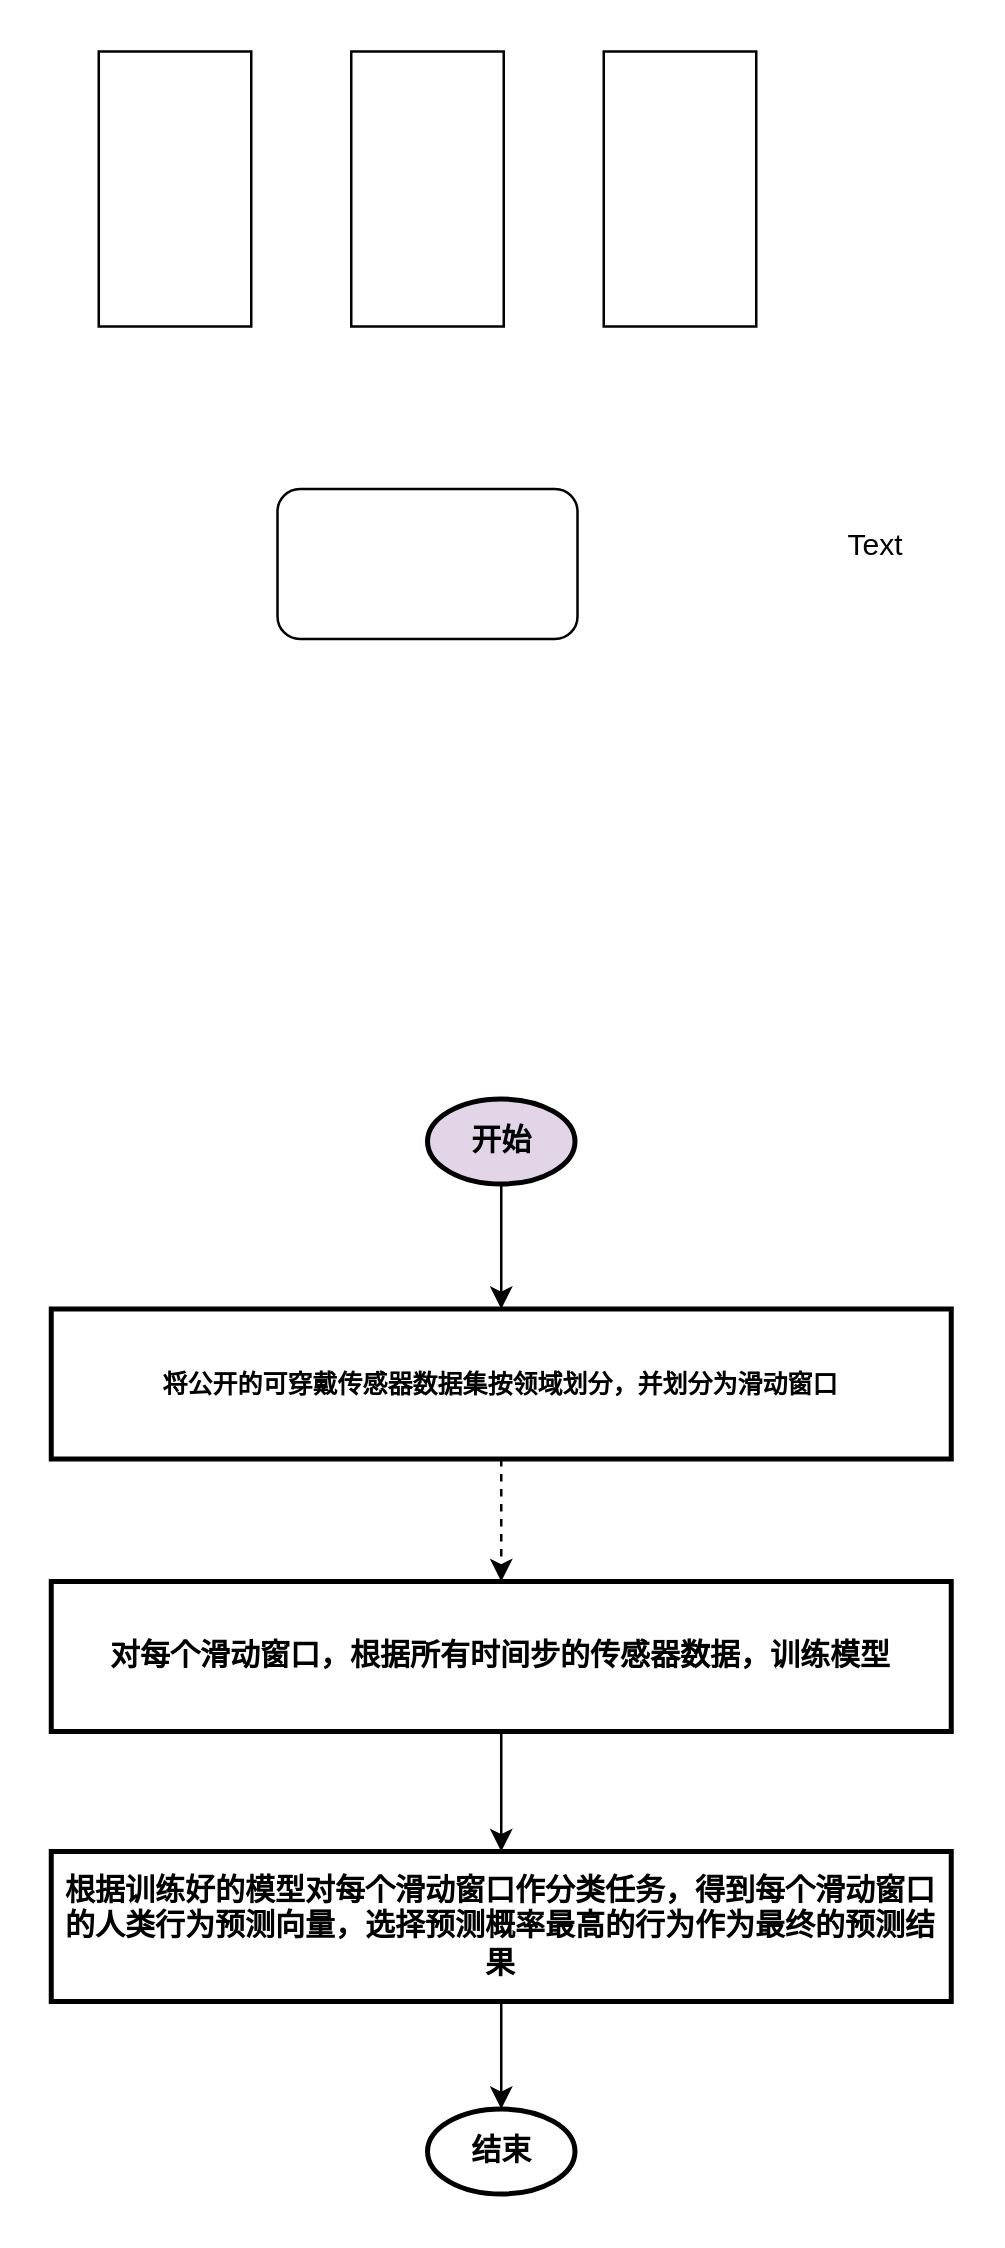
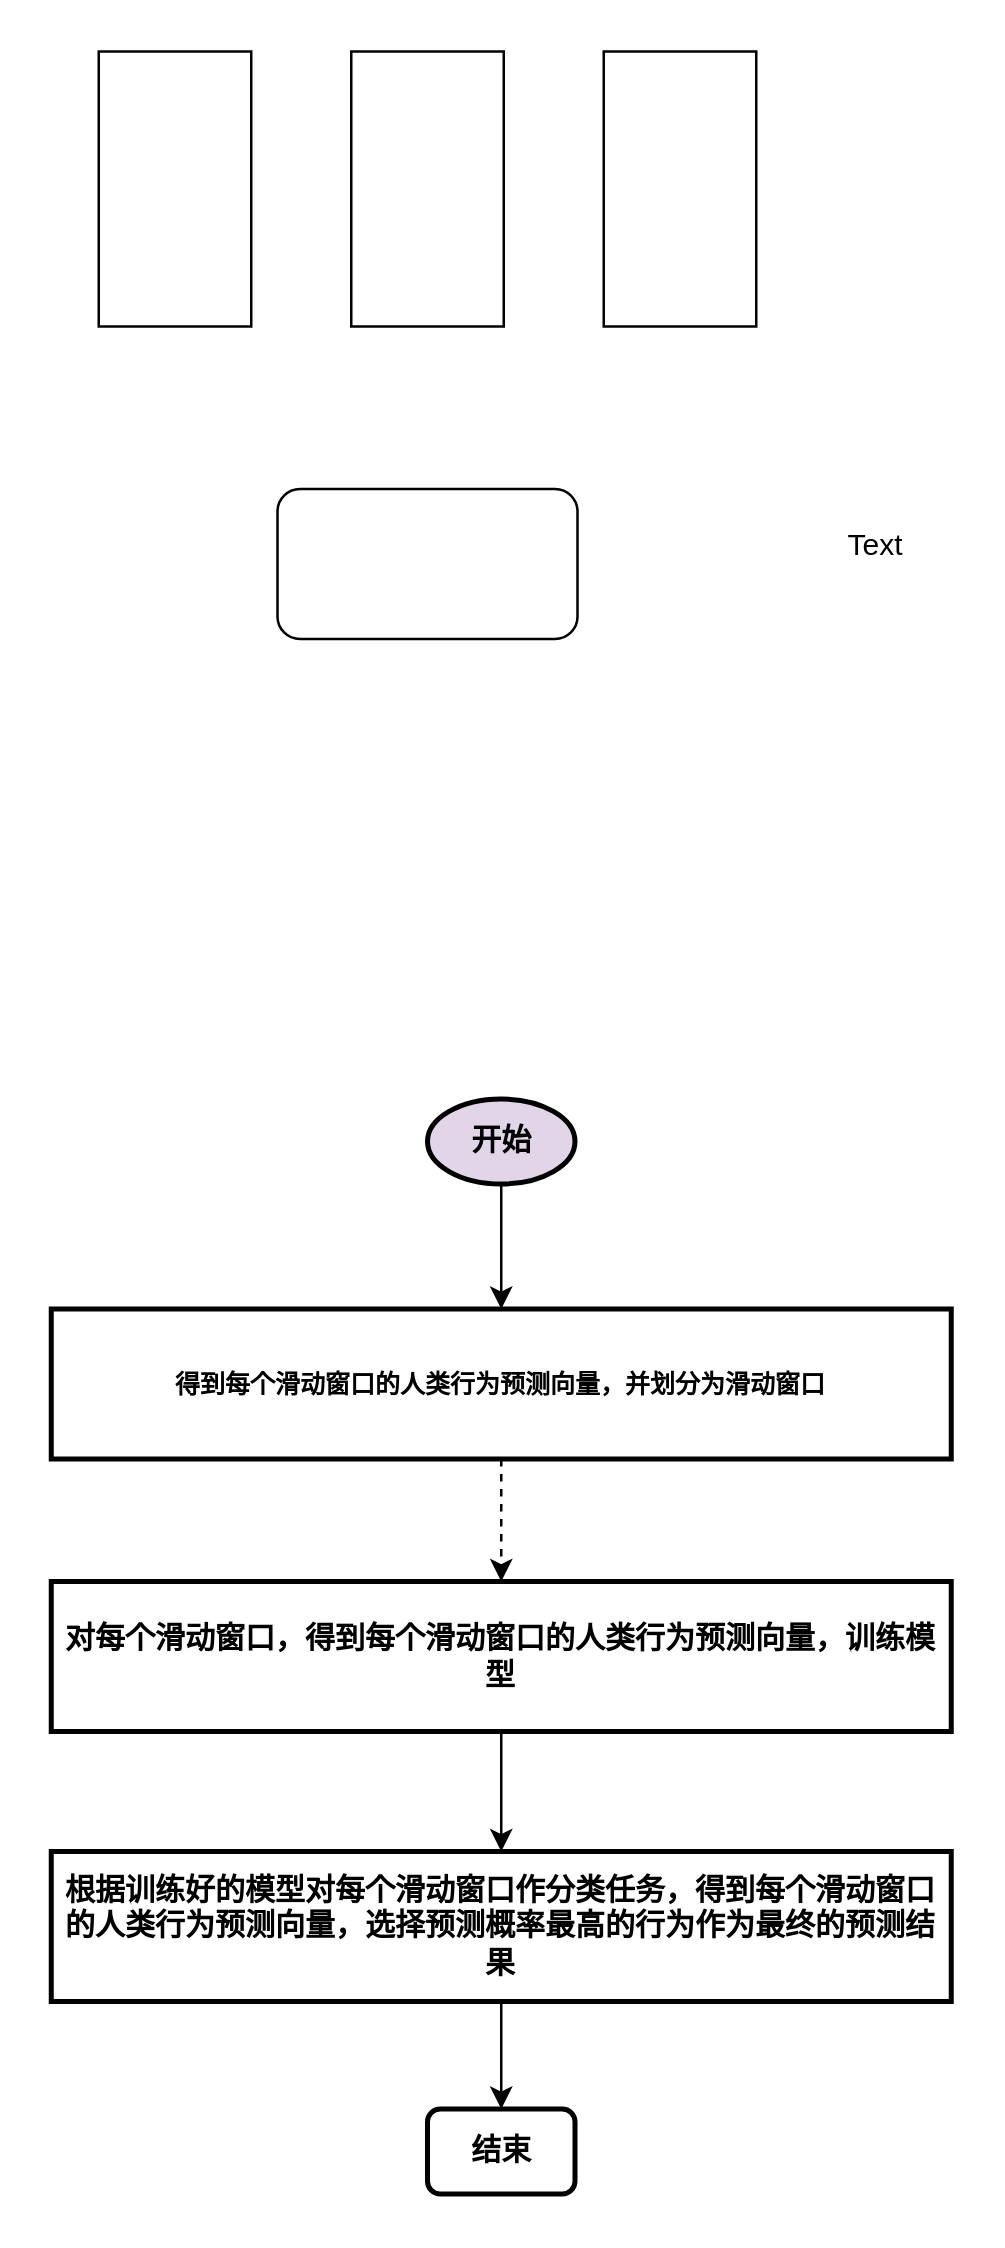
node "将公开的可穿戴传感器数据集按领域划分，并划分为滑动窗口": label "将公开的可穿戴传感器数据集按领域划分，并划分为滑动窗口" -> "得到每个滑动窗口的人类行为预测向量，并划分为滑动窗口"
node "对每个滑动窗口，根据所有时间步的传感器数据，训练模型": label "对每个滑动窗口，根据所有时间步的传感器数据，训练模型" -> "对每个滑动窗口，得到每个滑动窗口的人类行为预测向量，训练模型"
node "结束": shape ellipse -> rounded rectangle
